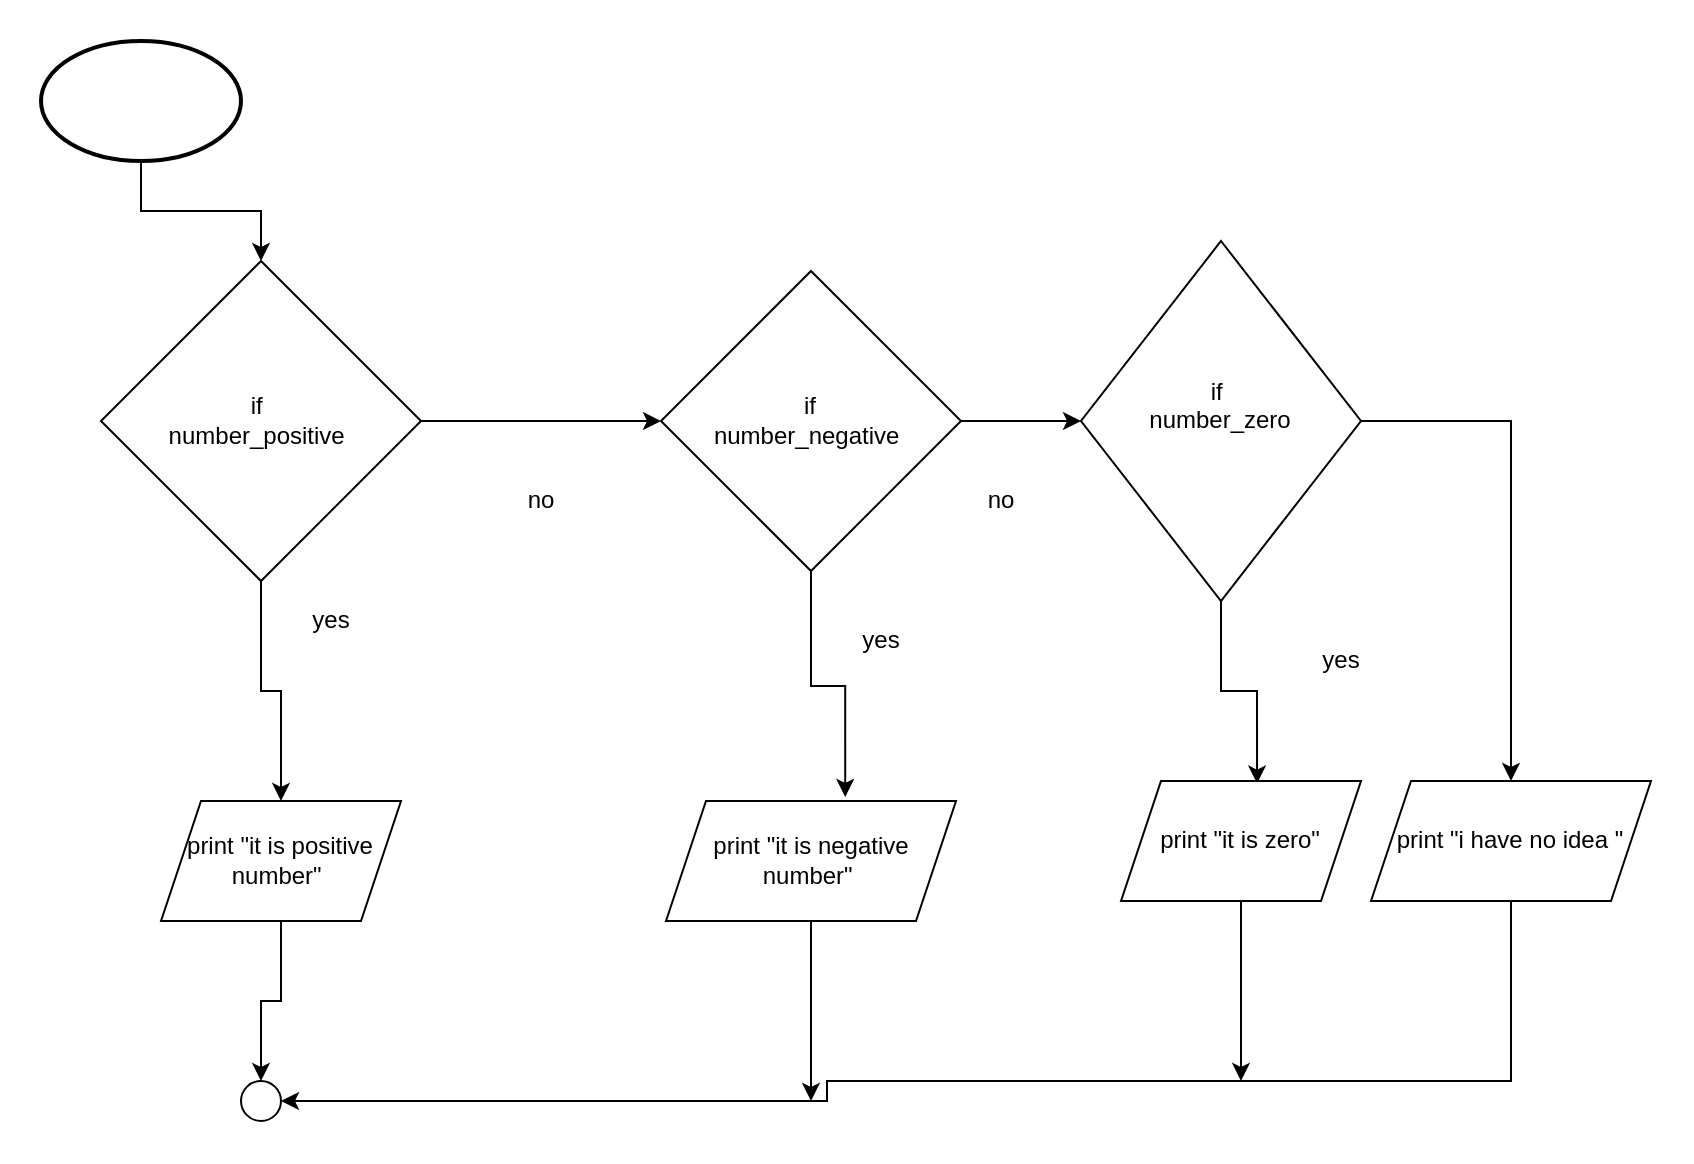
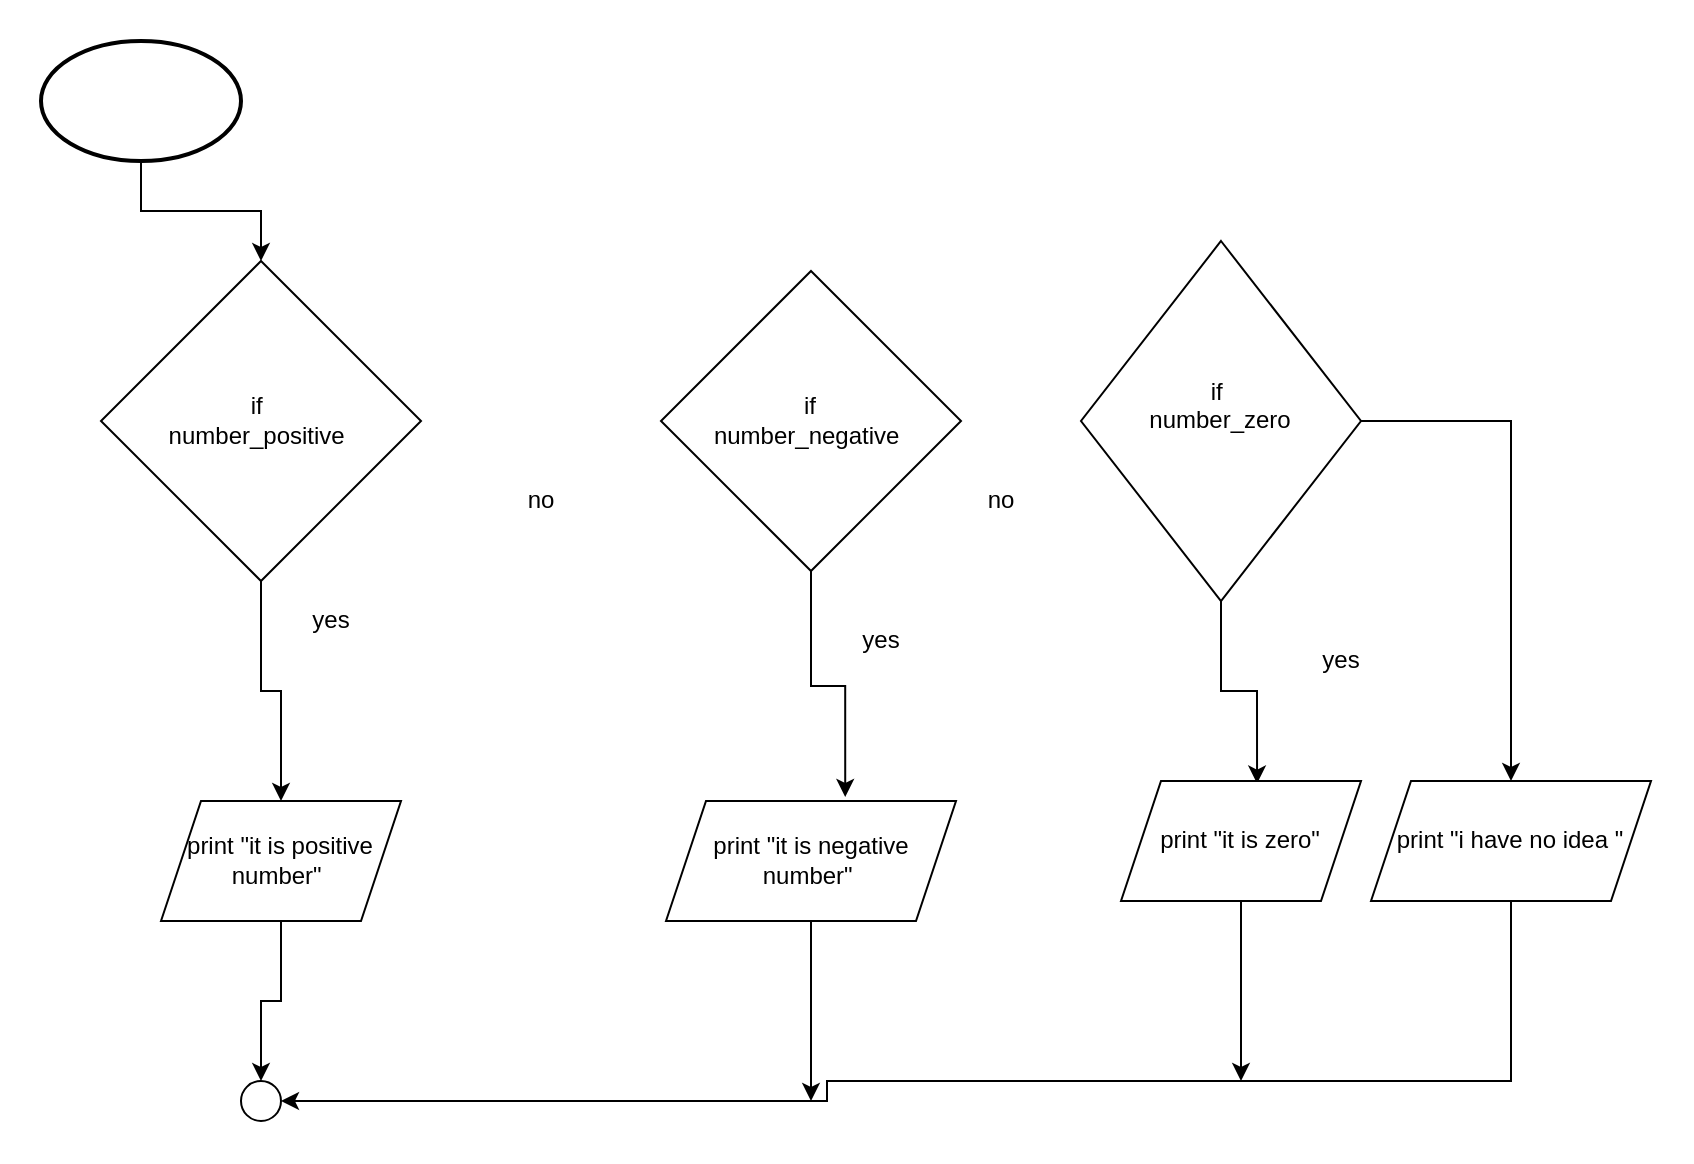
edge "if number_positive" -> "if number_negative": removed
edge "if number_negative" -> "if number_zero": removed
